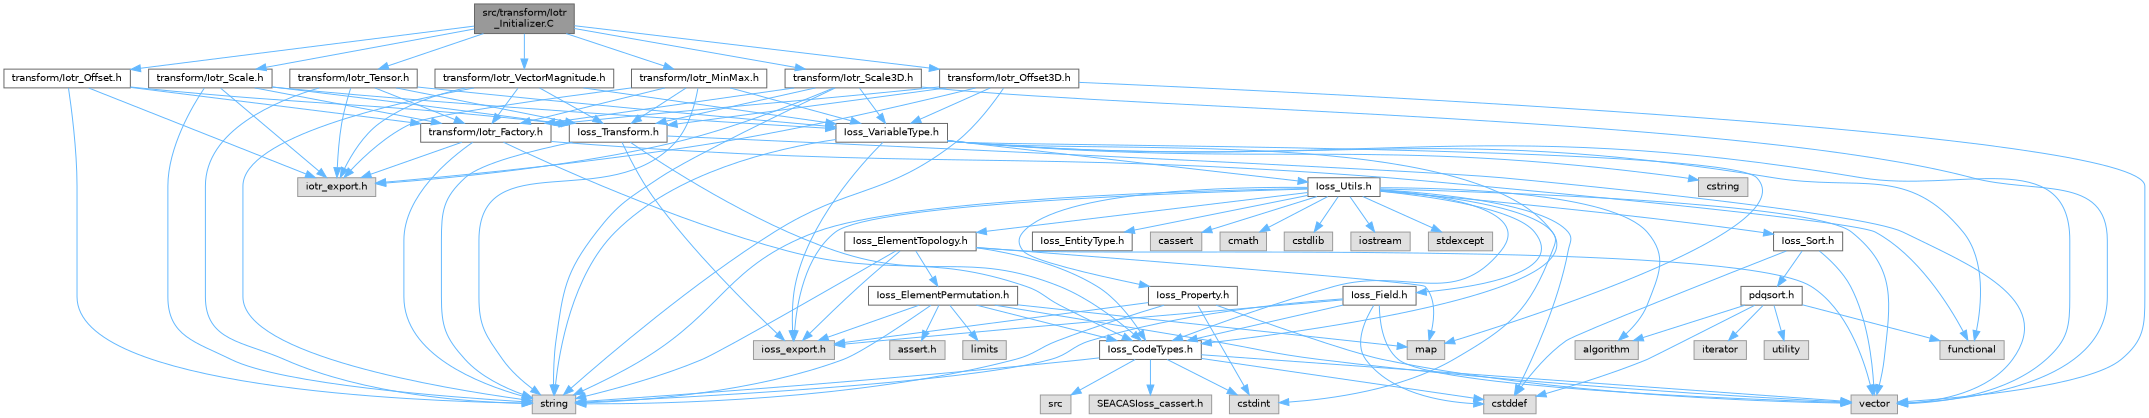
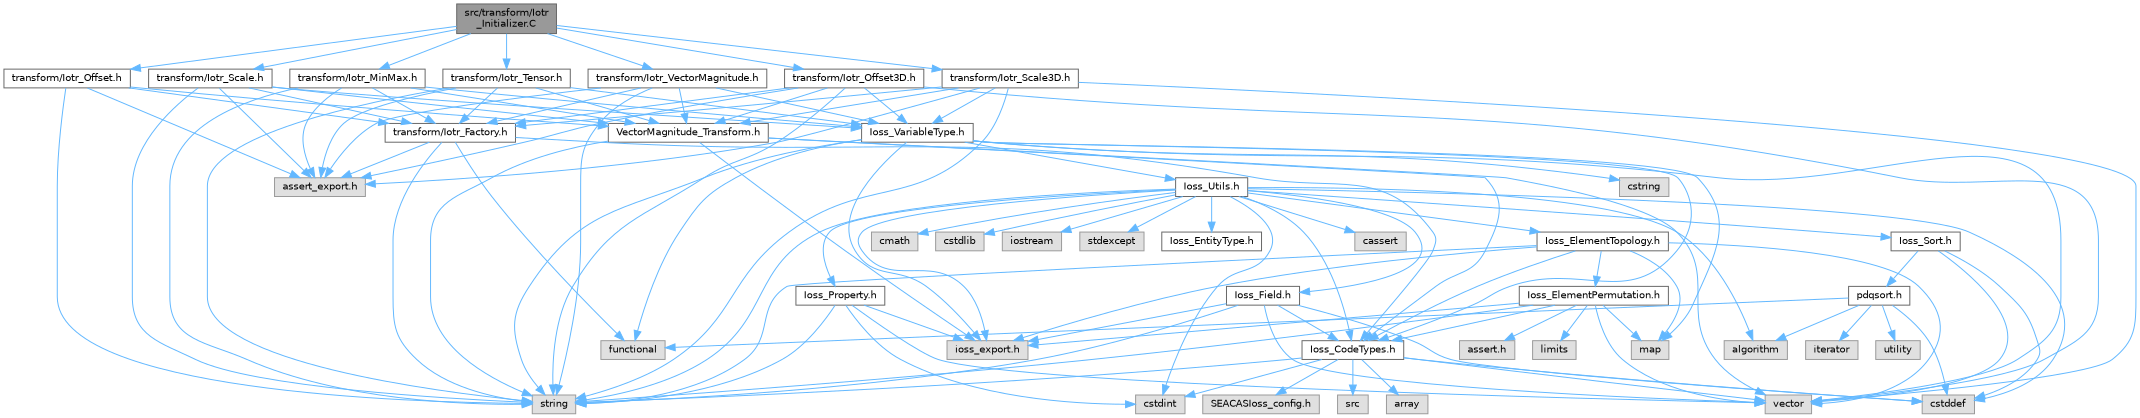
node "Ioss_Transform.h": label "Ioss_Transform.h" -> "VectorMagnitude_Transform.h"
node "iotr_export.h": label "iotr_export.h" -> "assert_export.h"
edge "Ioss_Utils.h" -> "vector": removed
node "SEACASIoss_cassert.h": label "SEACASIoss_cassert.h" -> "SEACASIoss_config.h"
node "array": added
